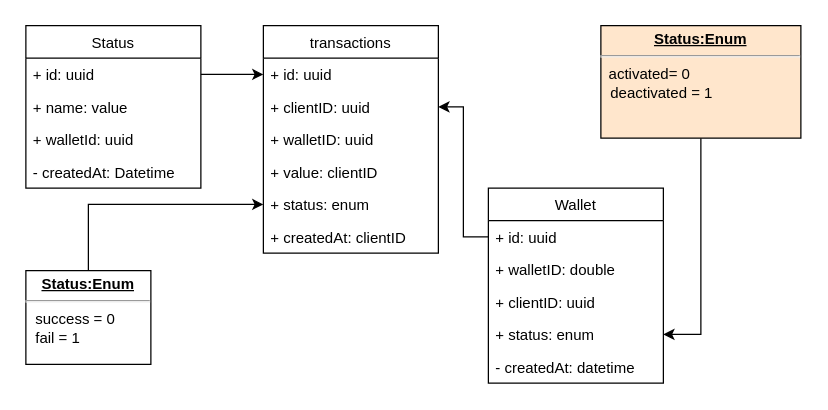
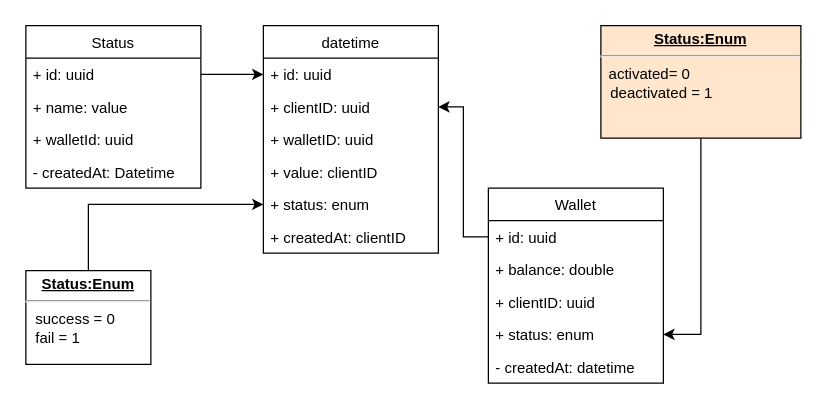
node "transactions": label "transactions" -> "datetime"
node "+ walletID: double": label "+ walletID: double" -> "+ balance: double"
